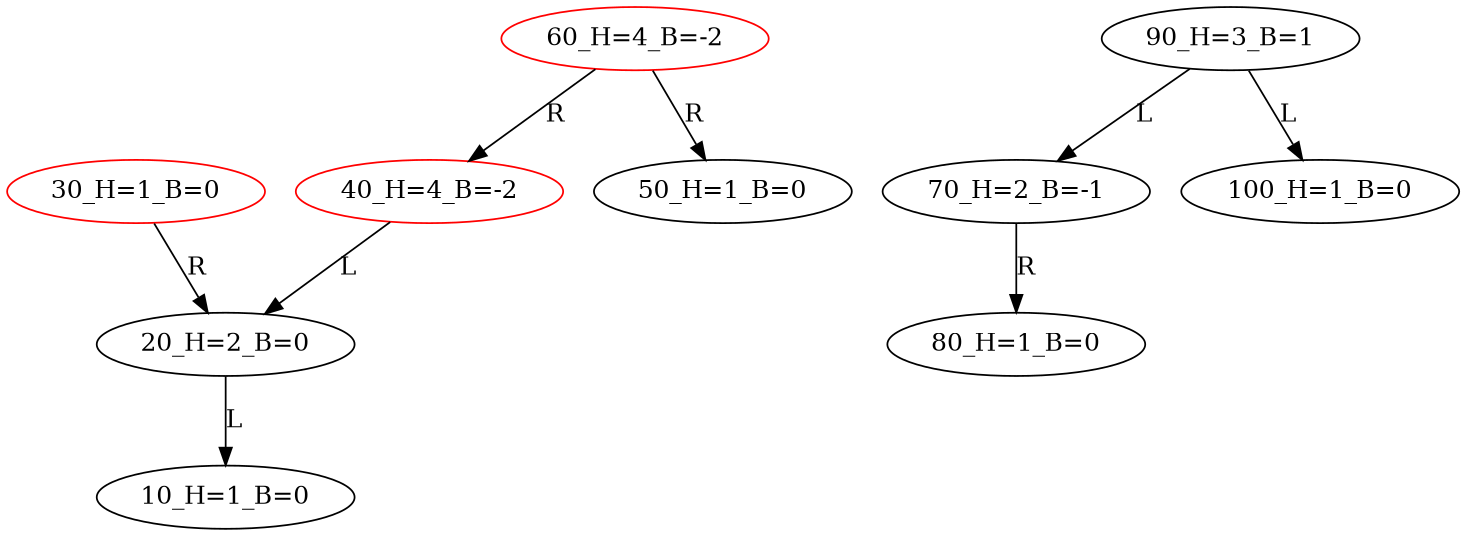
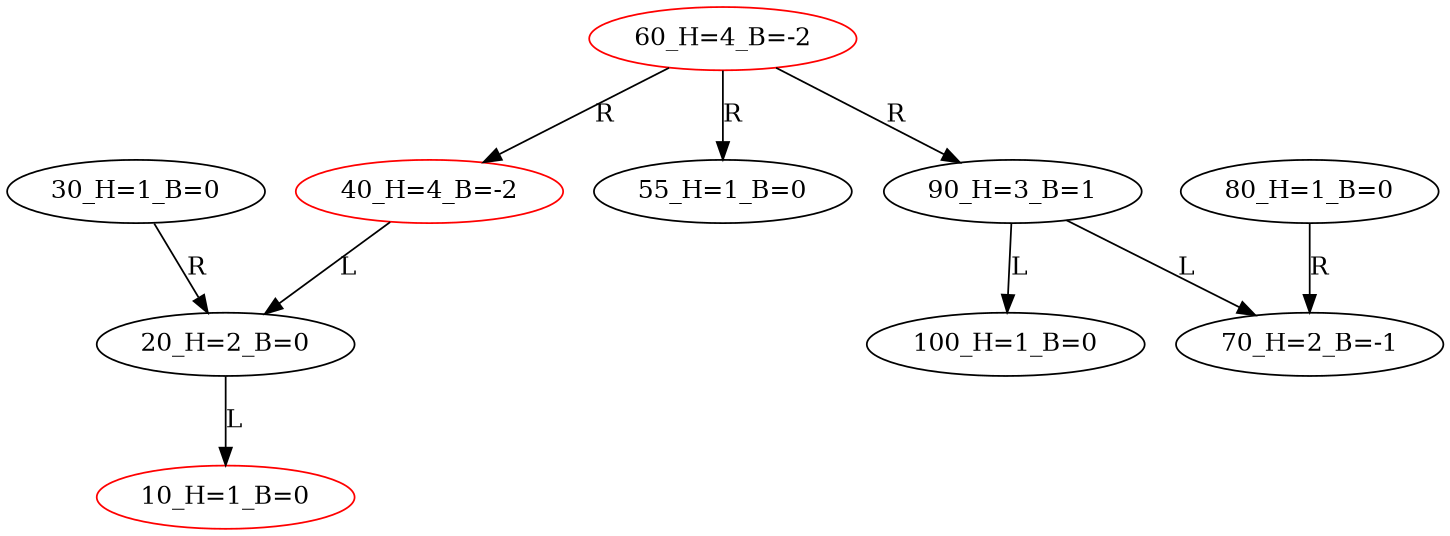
edge "60_H=4_B=-2" -> "90_H=3_B=1": added, label "R"
node "30_H=1_B=0": color red -> black
node "50_H=1_B=0": label "50_H=1_B=0" -> "55_H=1_B=0"
edge "70_H=2_B=-1" -> "80_H=1_B=0": reversed
node "10_H=1_B=0": color black -> red
